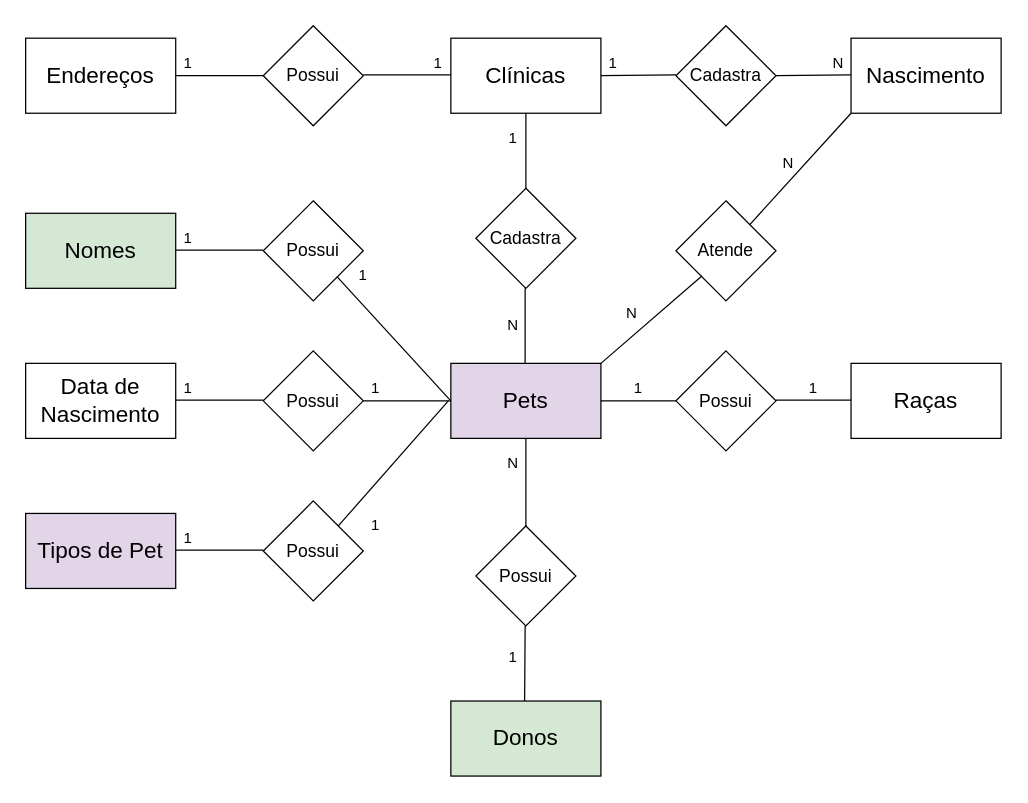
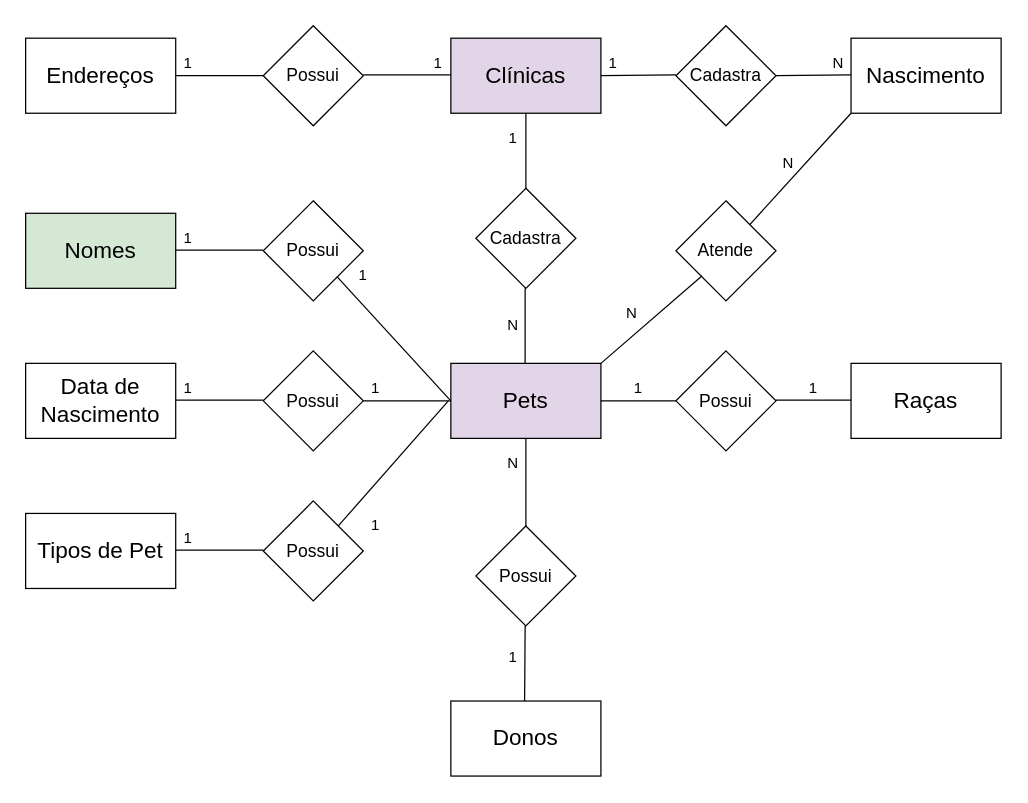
node "Clínicas": fillcolor #ffffff -> #e1d5e7
node "Tipos de Pet": fillcolor #e1d5e7 -> #ffffff
node "Donos": fillcolor #d5e8d4 -> #ffffff
